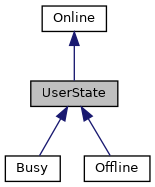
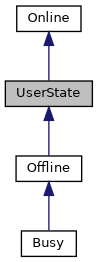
edge "Busy" -> "UserState": now "Busy" -> "Offline"
